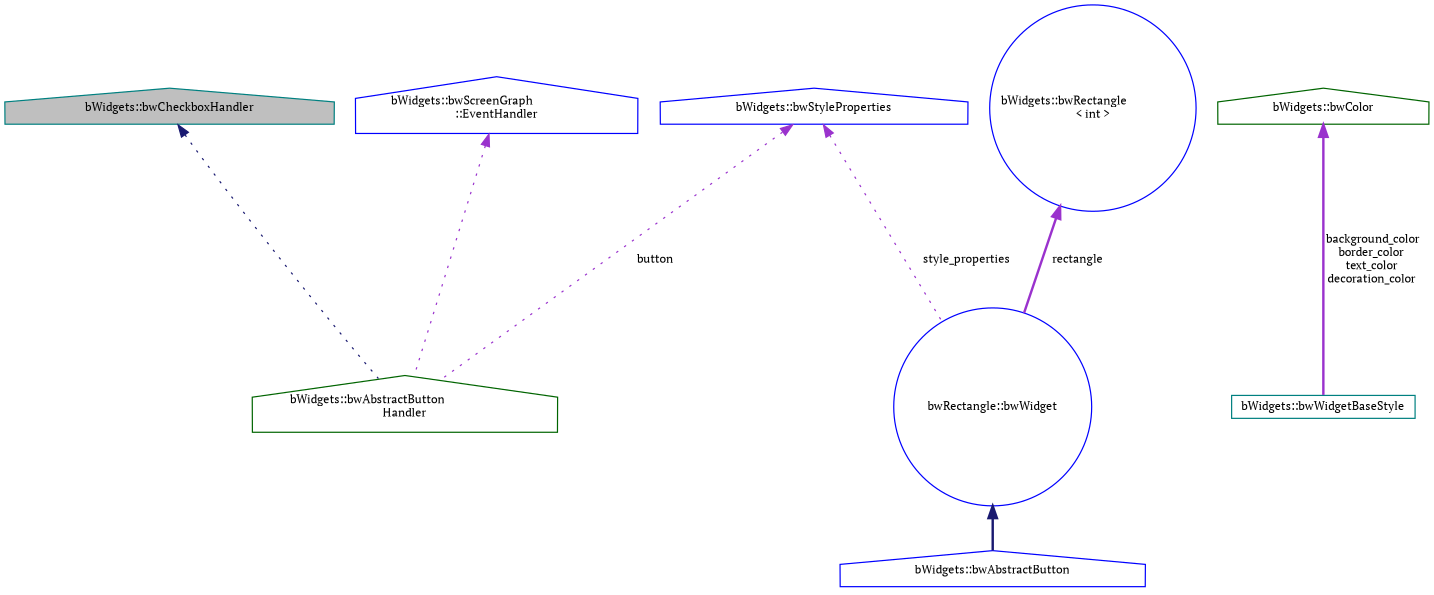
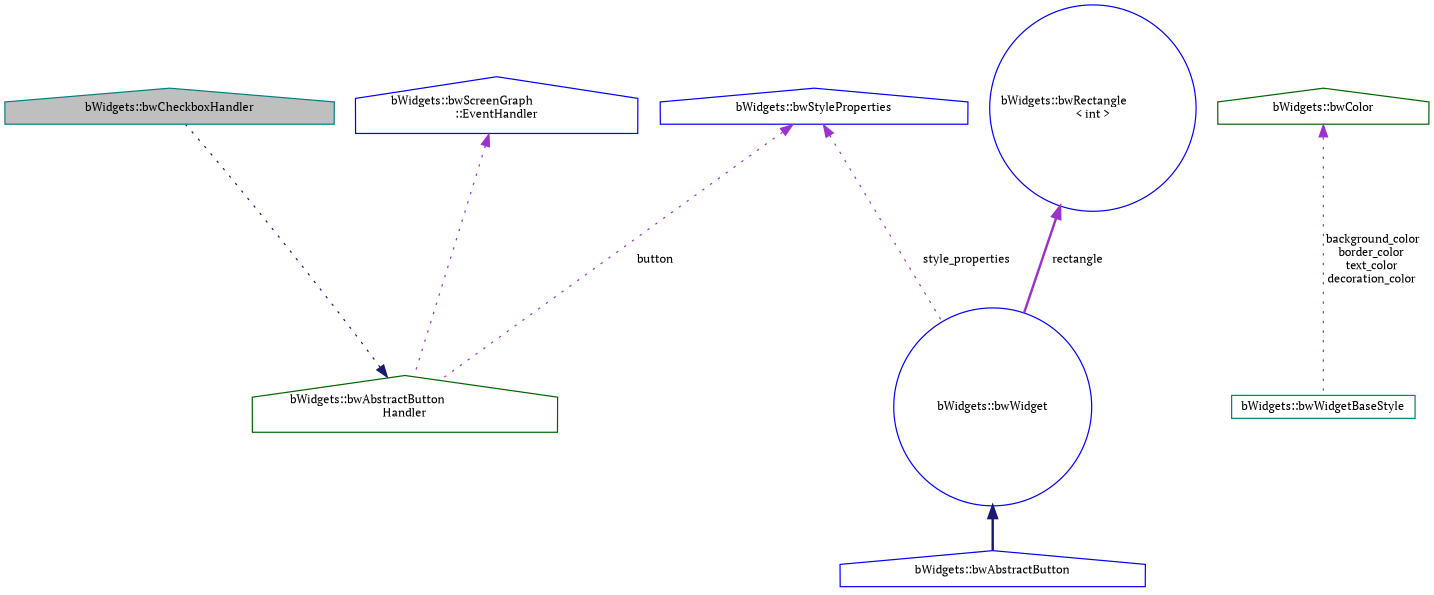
edge "bWidgets::bwAbstractButton Handler" -> "bWidgets::bwCheckboxHandler": reversed
edge "bWidgets::bwWidgetBaseStyle" -> "bWidgets::bwColor": style bold -> dotted
node "bwRectangle::bwWidget": label "bwRectangle::bwWidget" -> "bWidgets::bwWidget"
